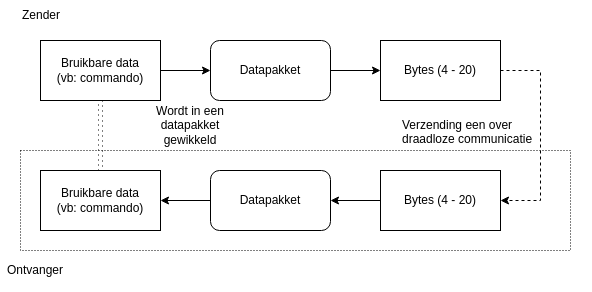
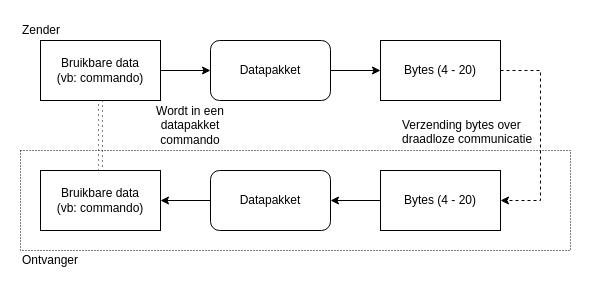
node "Zender": moved (46, 16) -> (46, 31)
node "Wordt in een datapakket gewikkeld": label "Wordt in een datapakket gewikkeld" -> "Wordt in een datapakket commando"
node "Verzending een over draadloze communicatie": label "Verzending een over draadloze communicatie" -> "Verzending bytes over draadloze communicatie"
node "Ontvanger": moved (41, 271) -> (56, 261)
